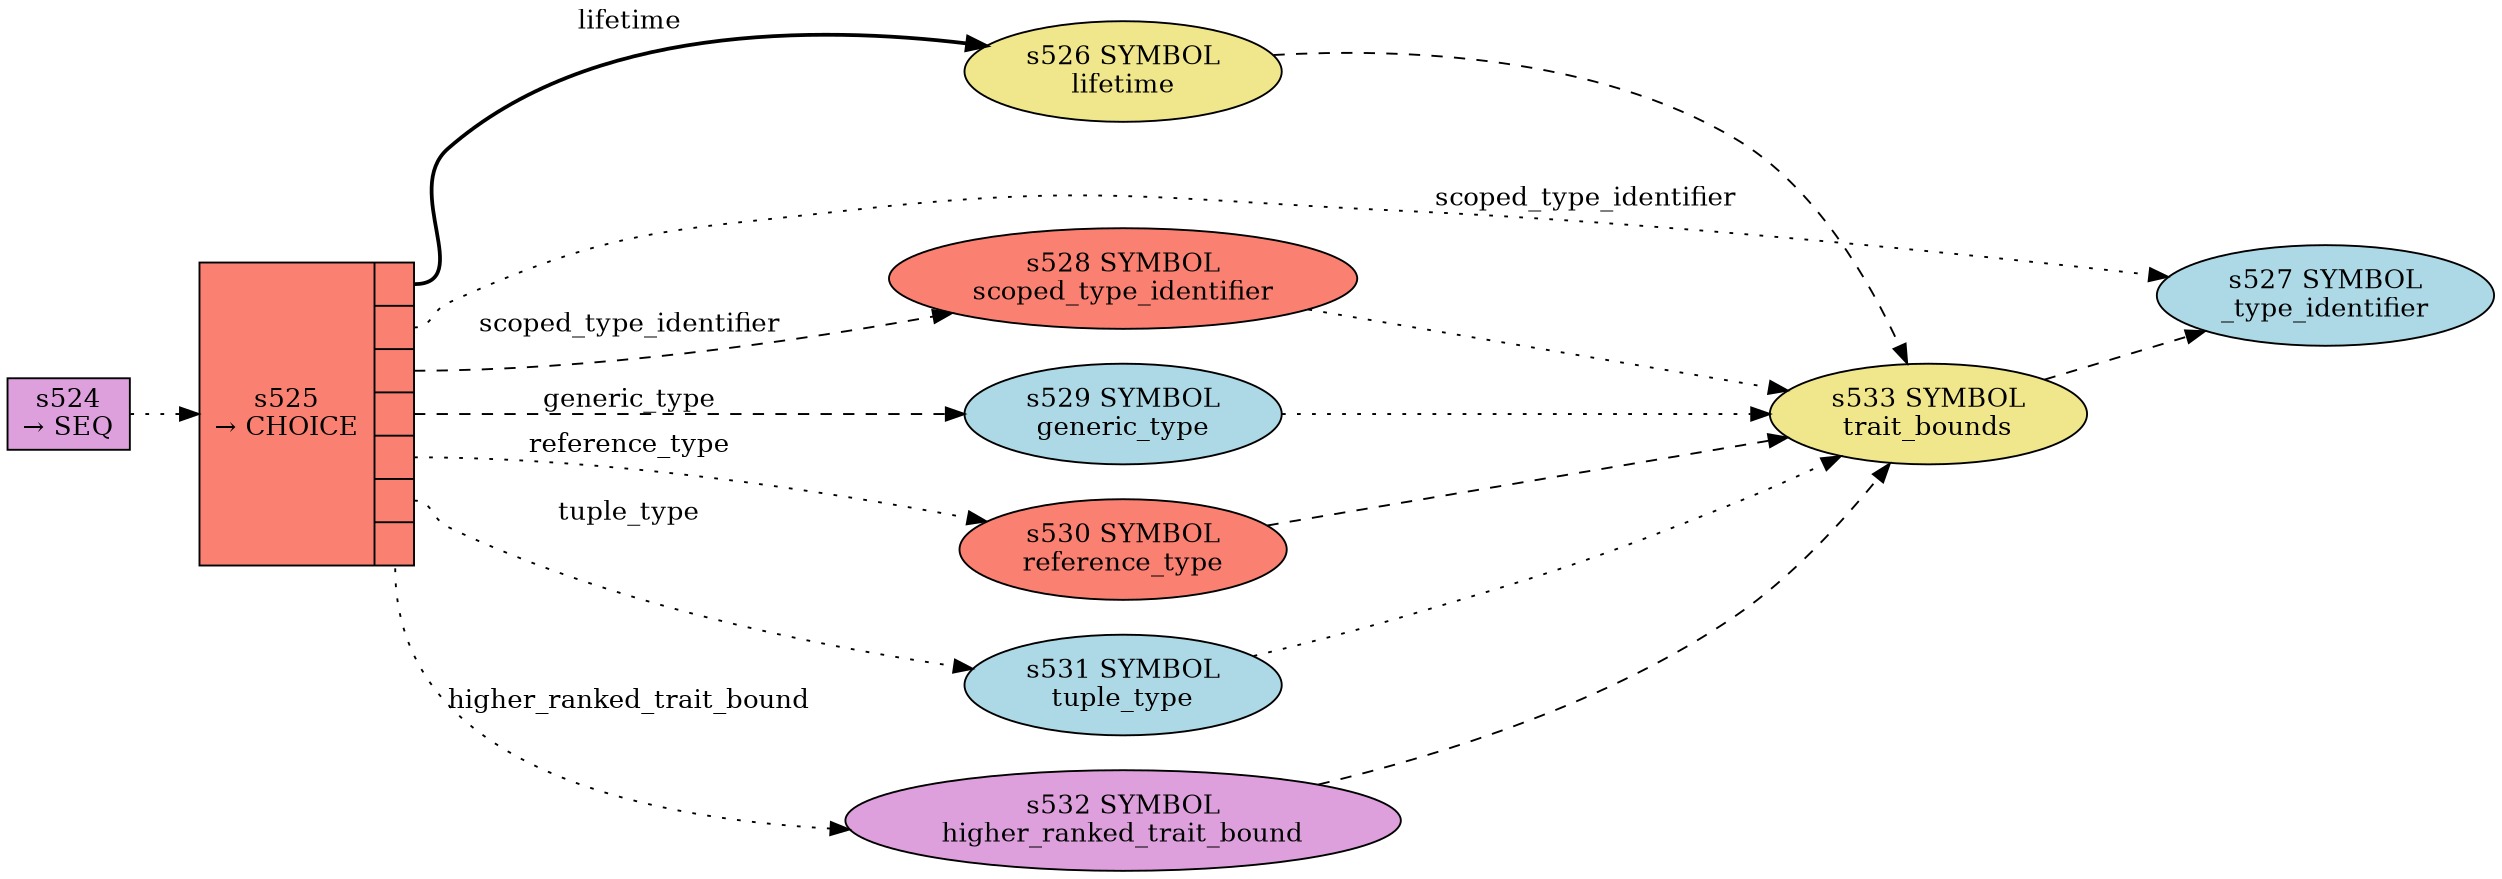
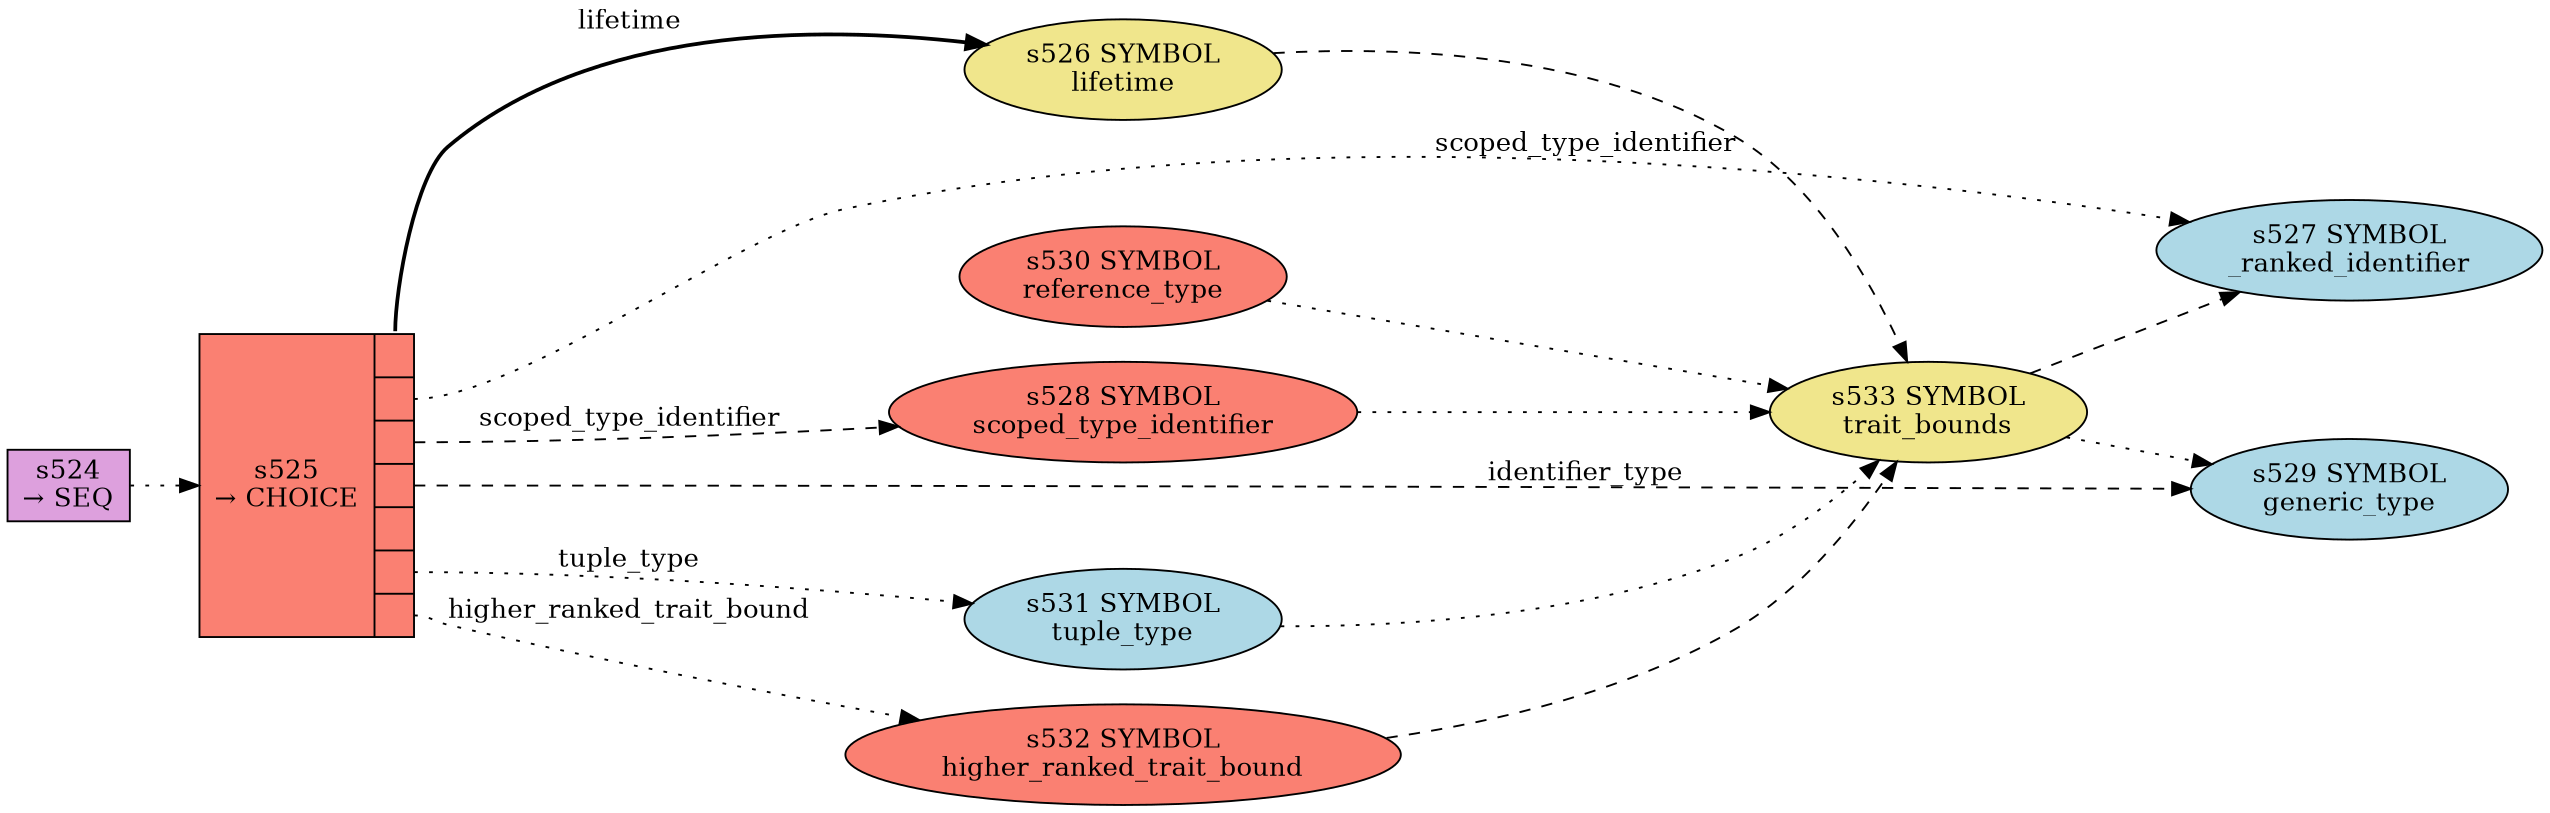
node "s527 SYMBOL _type_identifier": label "s527 SYMBOL _type_identifier" -> "s527 SYMBOL _ranked_identifier"
edge "s525" -> "s529 SYMBOL generic_type": label "generic_type" -> "identifier_type"
edge "s529 SYMBOL generic_type" -> "s533 SYMBOL trait_bounds": reversed
edge "s525" -> "s530 SYMBOL reference_type": removed, label "reference_type"
edge "s530 SYMBOL reference_type" -> "s533 SYMBOL trait_bounds": style dashed -> dotted
node "s532 SYMBOL higher_ranked_trait_bound": fillcolor plum -> salmon
